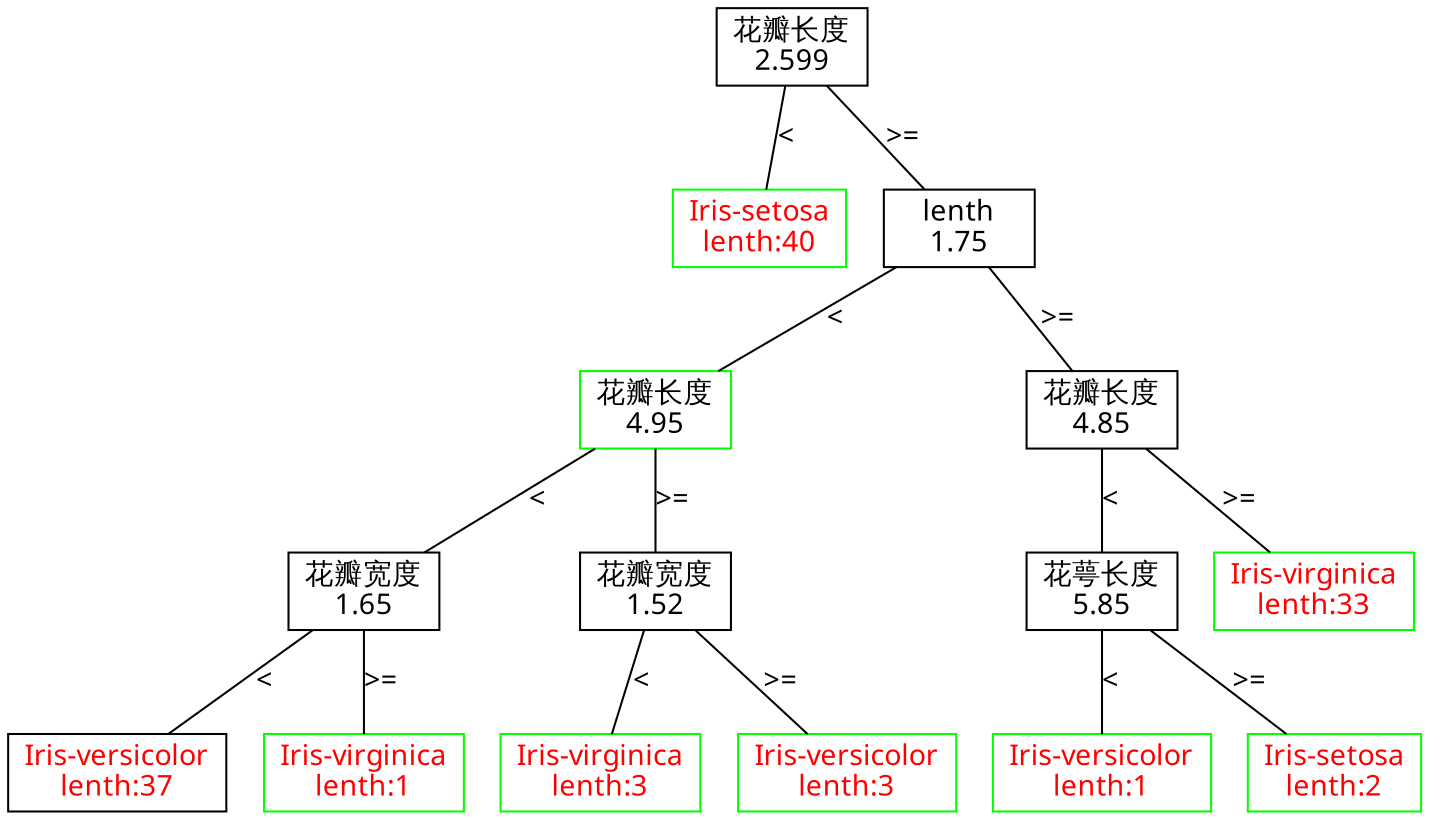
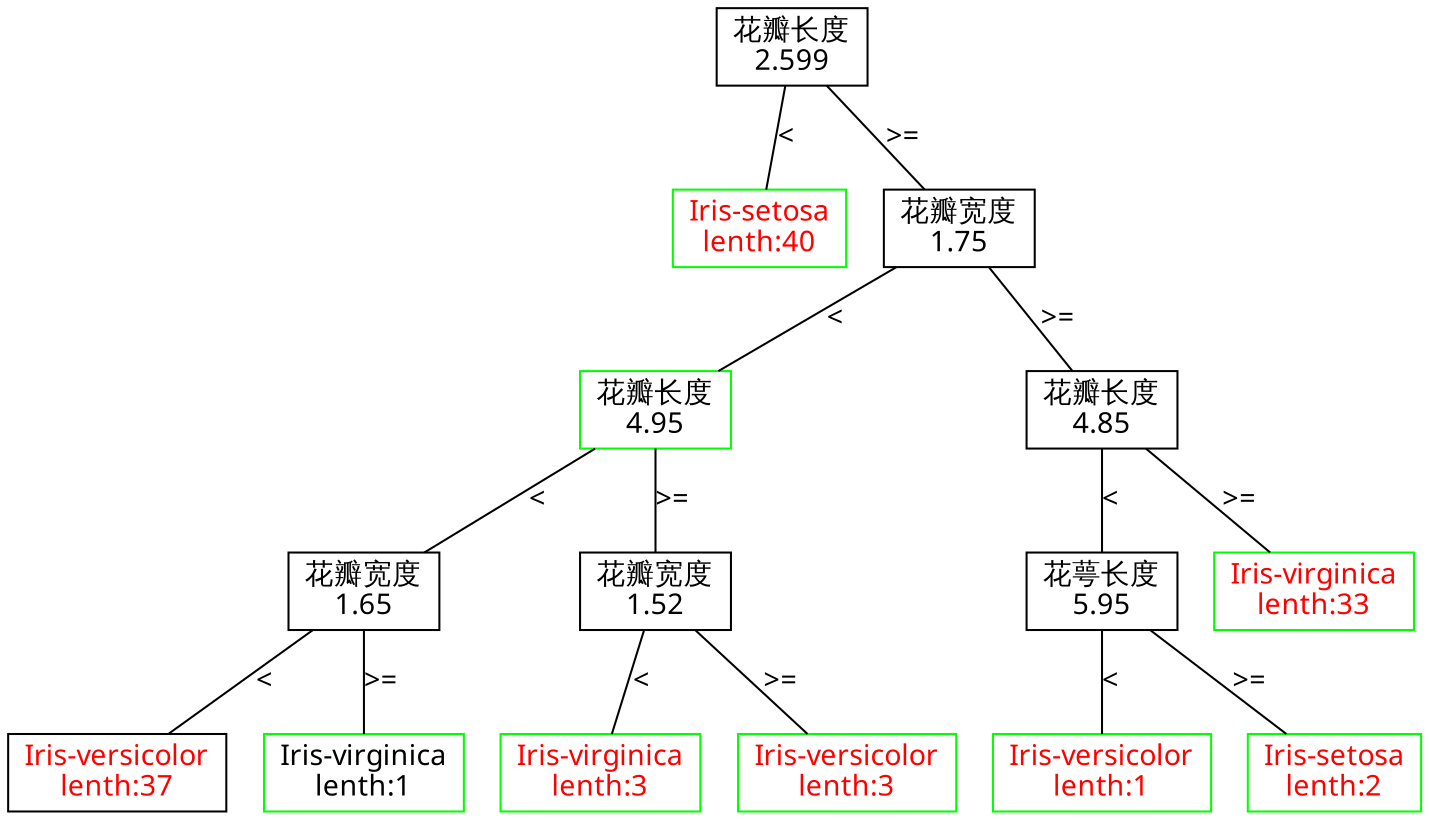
node "lenth 1.75": label "lenth 1.75" -> "花瓣宽度 1.75"
node "花萼长度 5.85": label "花萼长度 5.85" -> "花萼长度 5.95"
node "Iris-virginica lenth:1": fontcolor red -> black
